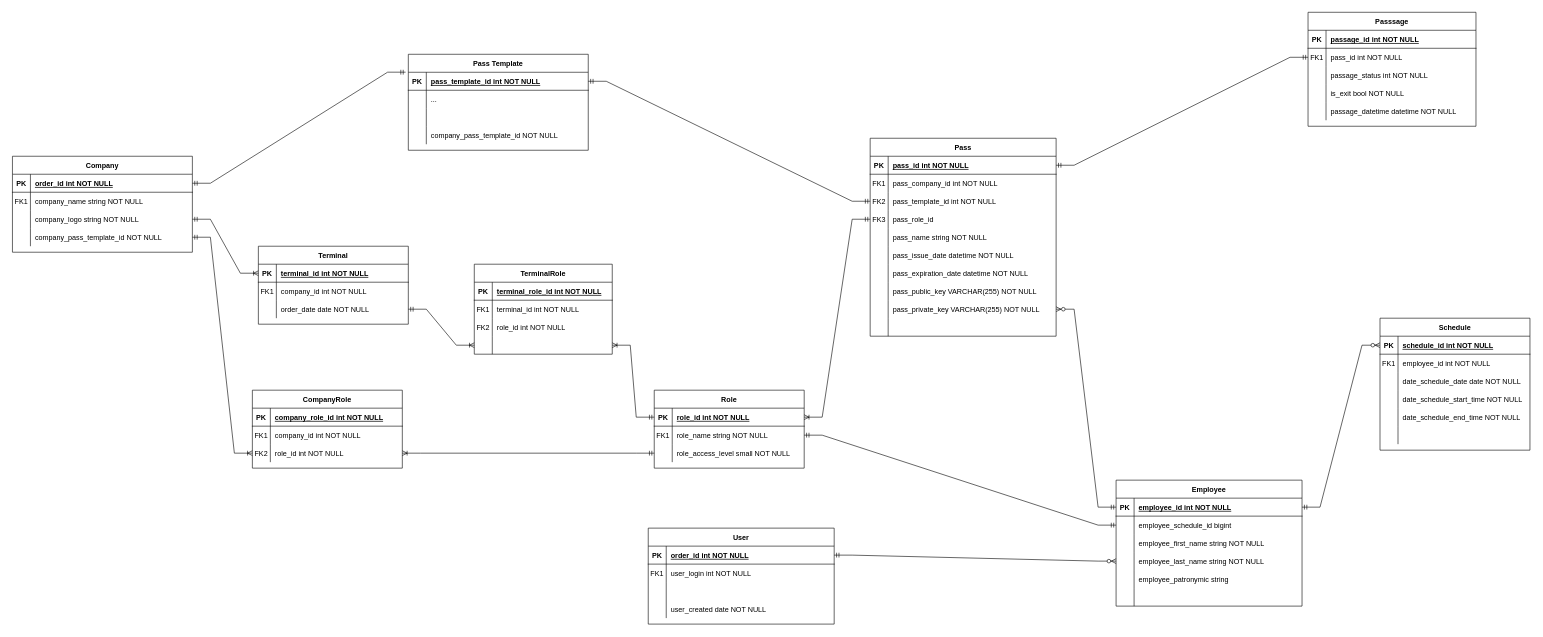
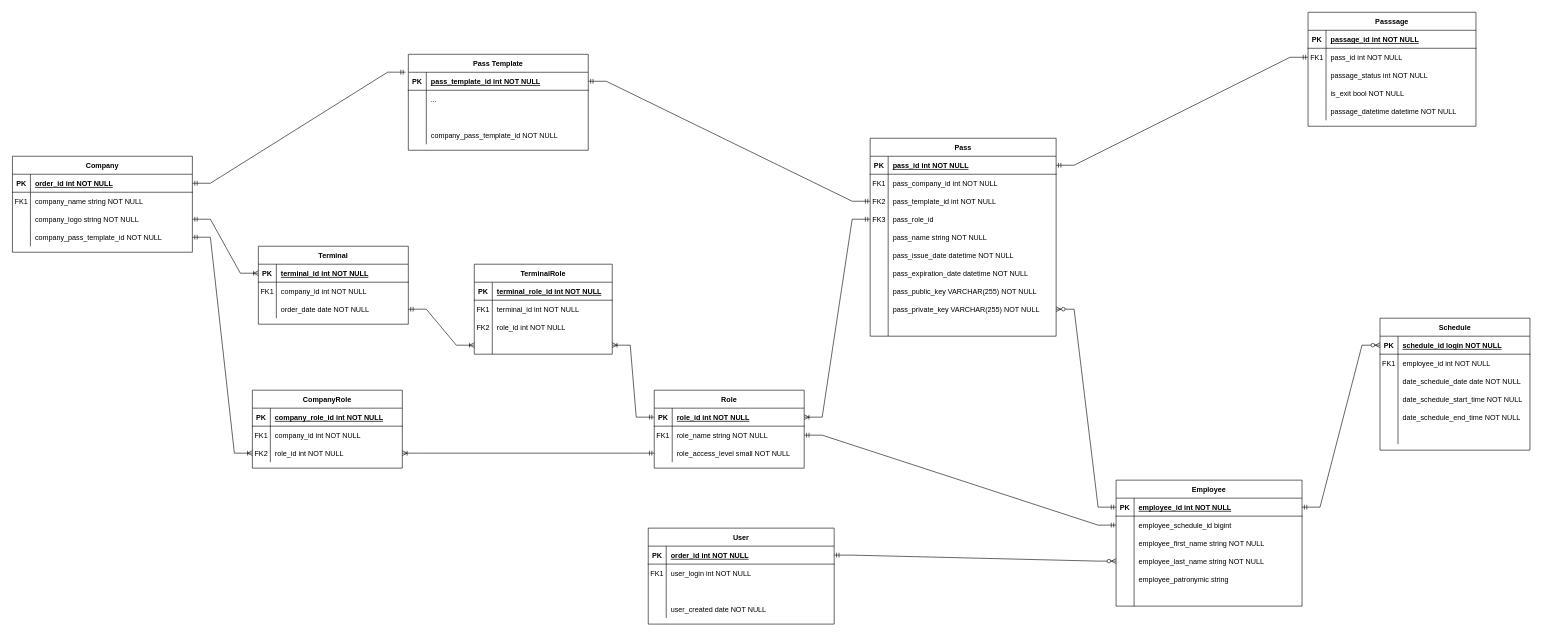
node "schedule_id int NOT NULL": label "schedule_id int NOT NULL" -> "schedule_id login NOT NULL"
